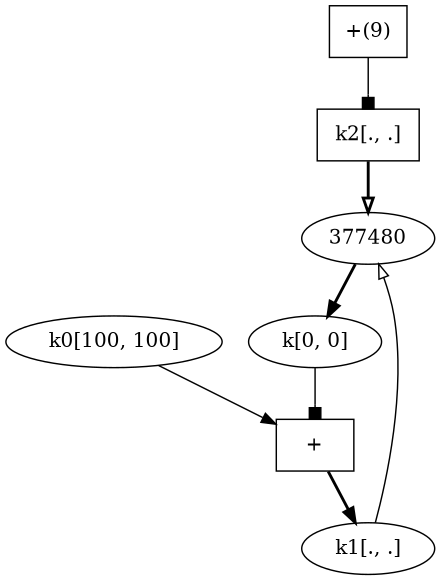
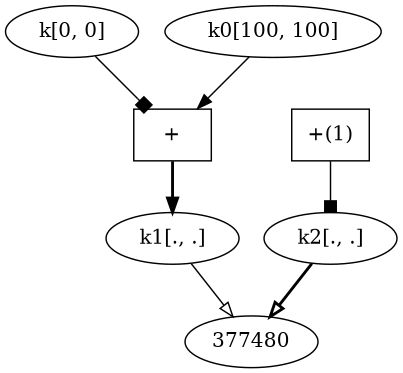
node "+(9)": label "+(9)" -> "+(1)"
node "k2[., .]": shape box -> ellipse
edge "377480" -> "k[0, 0]": removed
